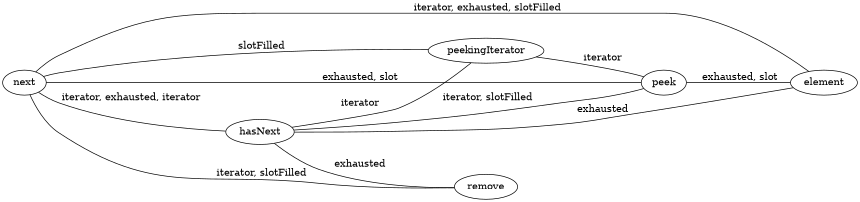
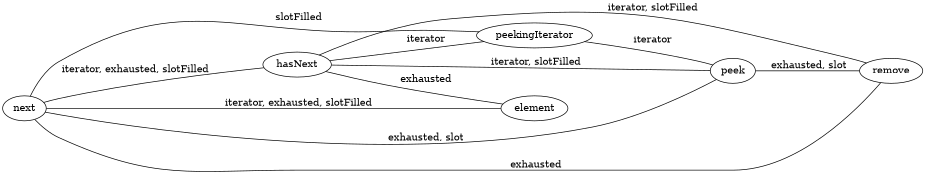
edge "peek" -- "element": now "peek" -- "remove"
edge "next" -- "hasNext": label " iterator, exhausted, iterator" -> " iterator, exhausted, slotFilled"
edge "hasNext" -- "remove": label " exhausted" -> " iterator, slotFilled"
edge "next" -- "remove": label " iterator, slotFilled" -> " exhausted"
